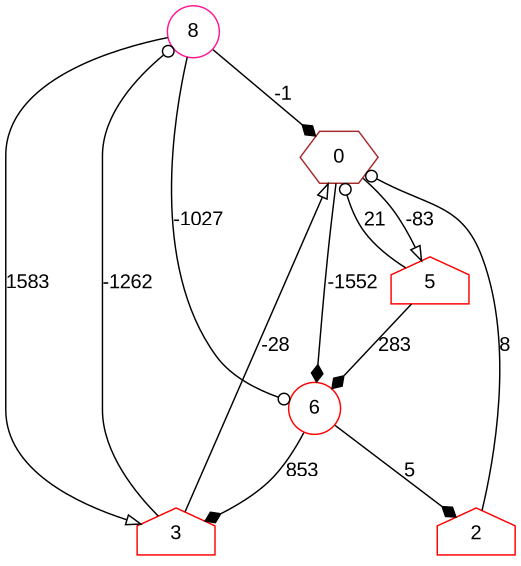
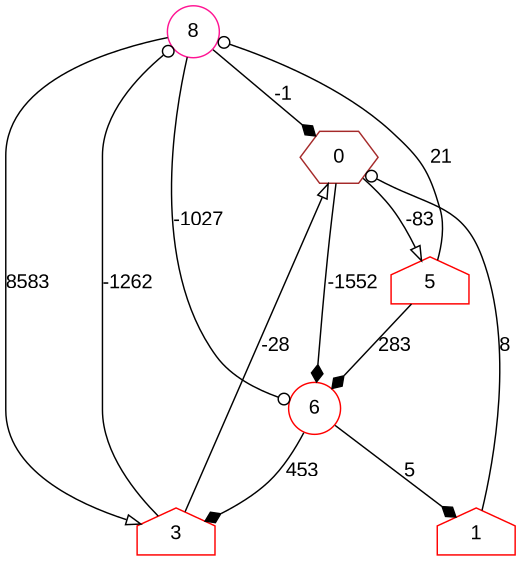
edge "5" -> "0": now "5" -> "8"
edge "8" -> "3": label "1583" -> "8583"
edge "6" -> "3": label "853" -> "453"
node "2": label "2" -> "1"
